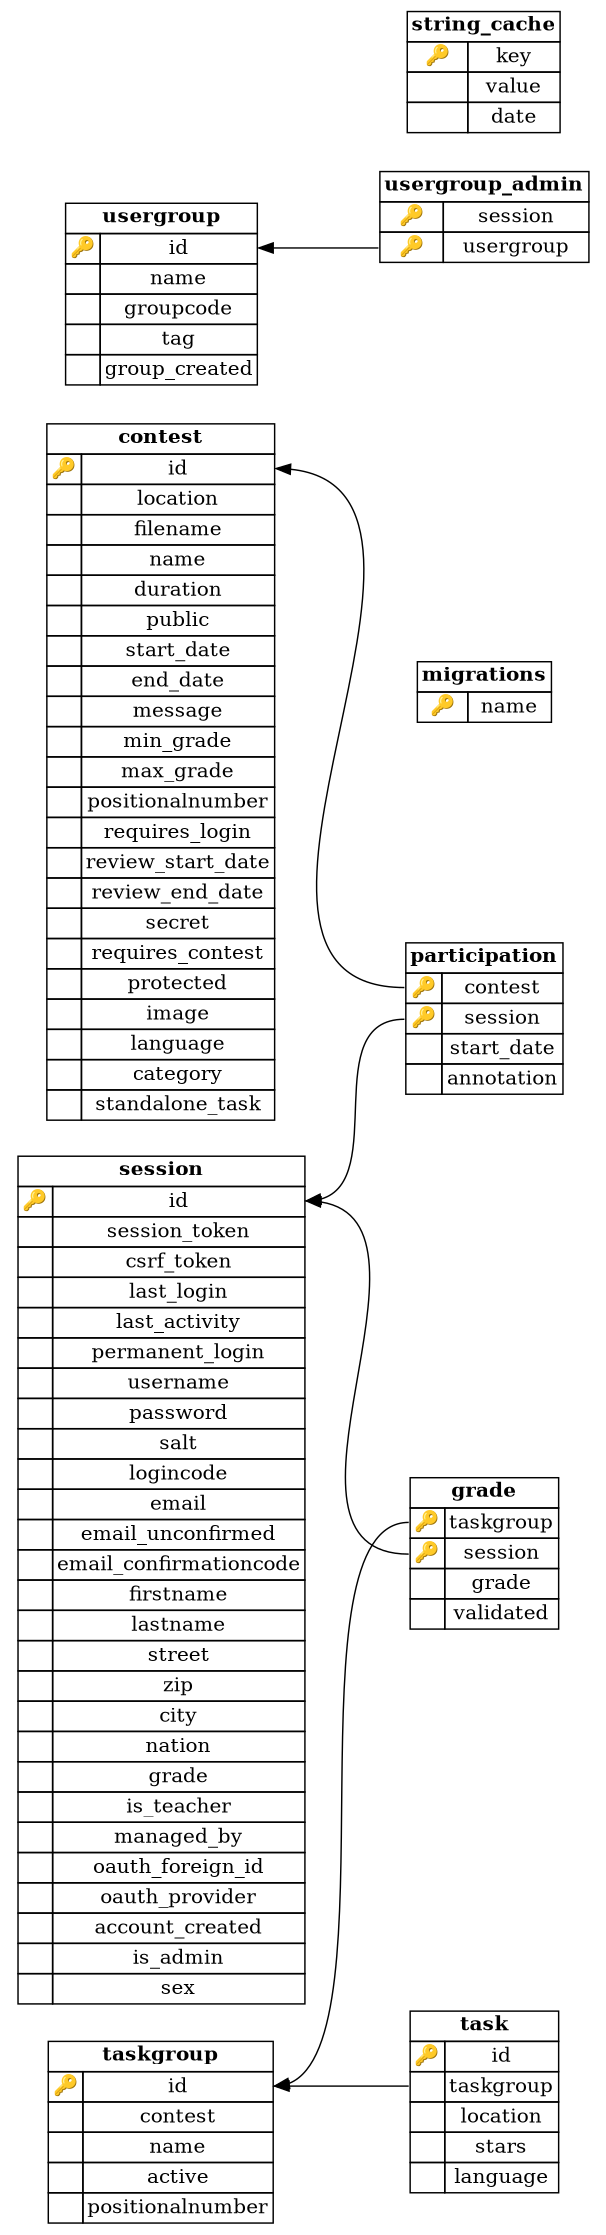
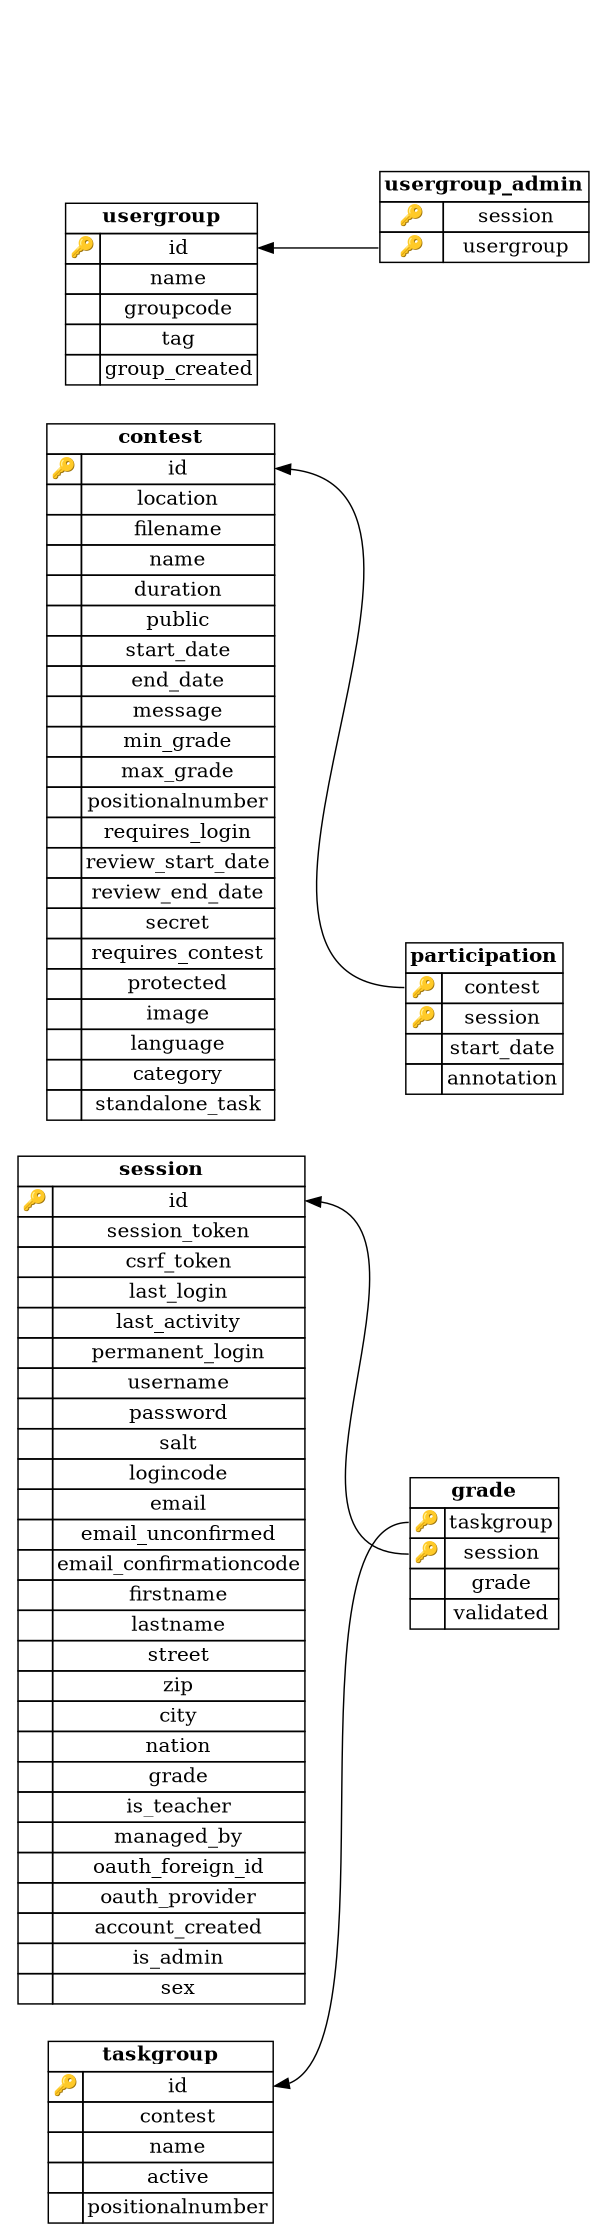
node "string_cache": removed
node "migrations": removed
edge "participation" -> "session": removed
node "task": removed
